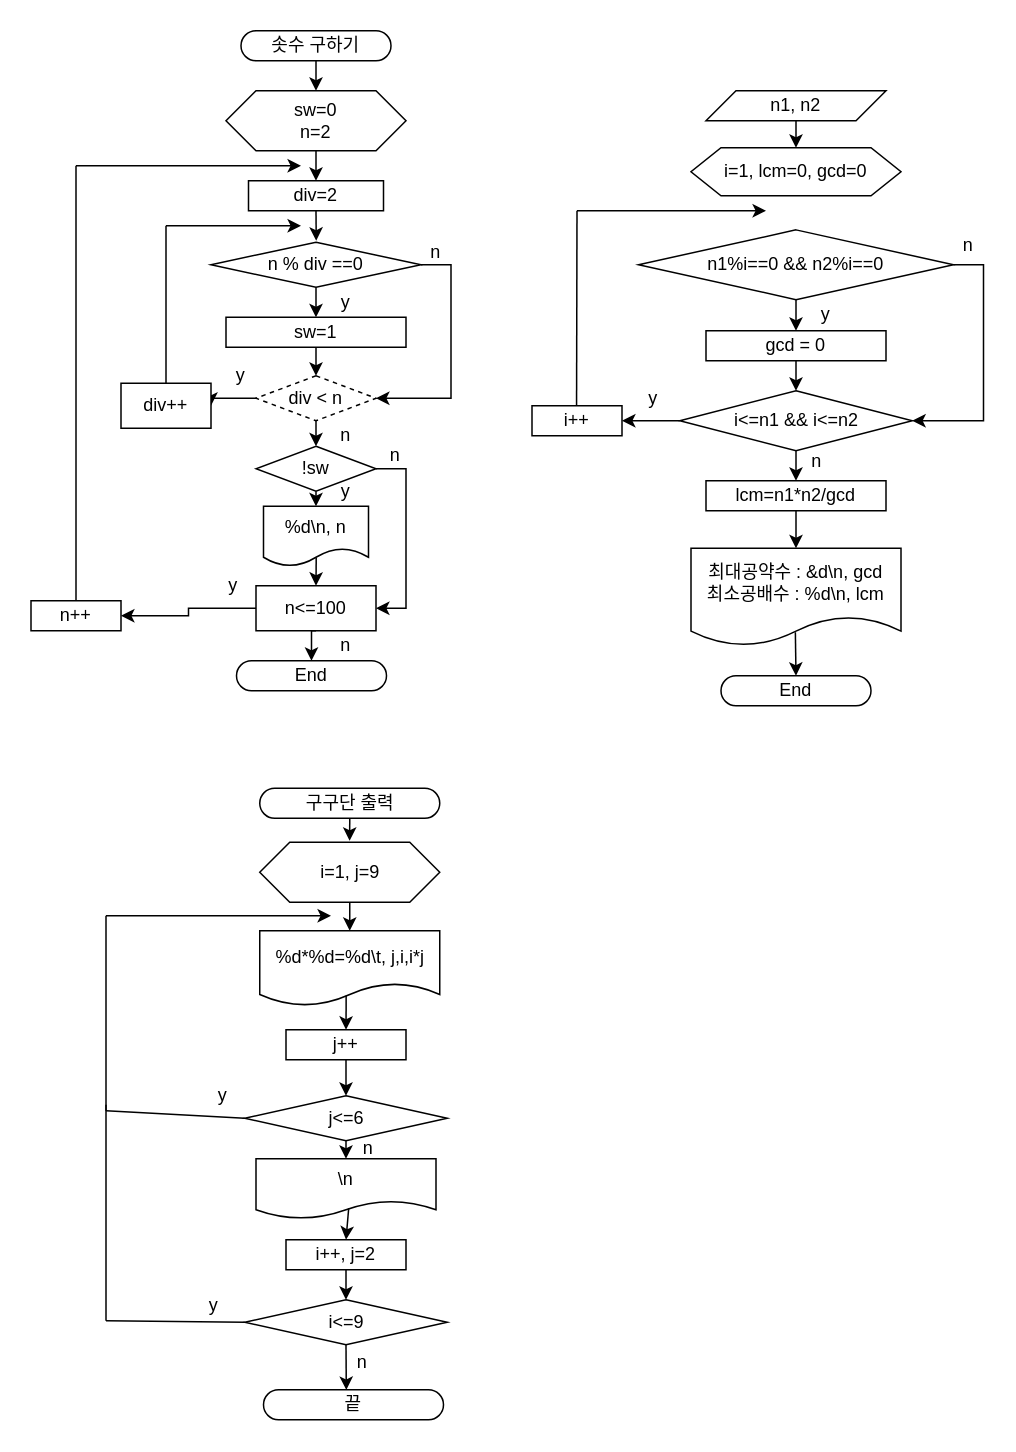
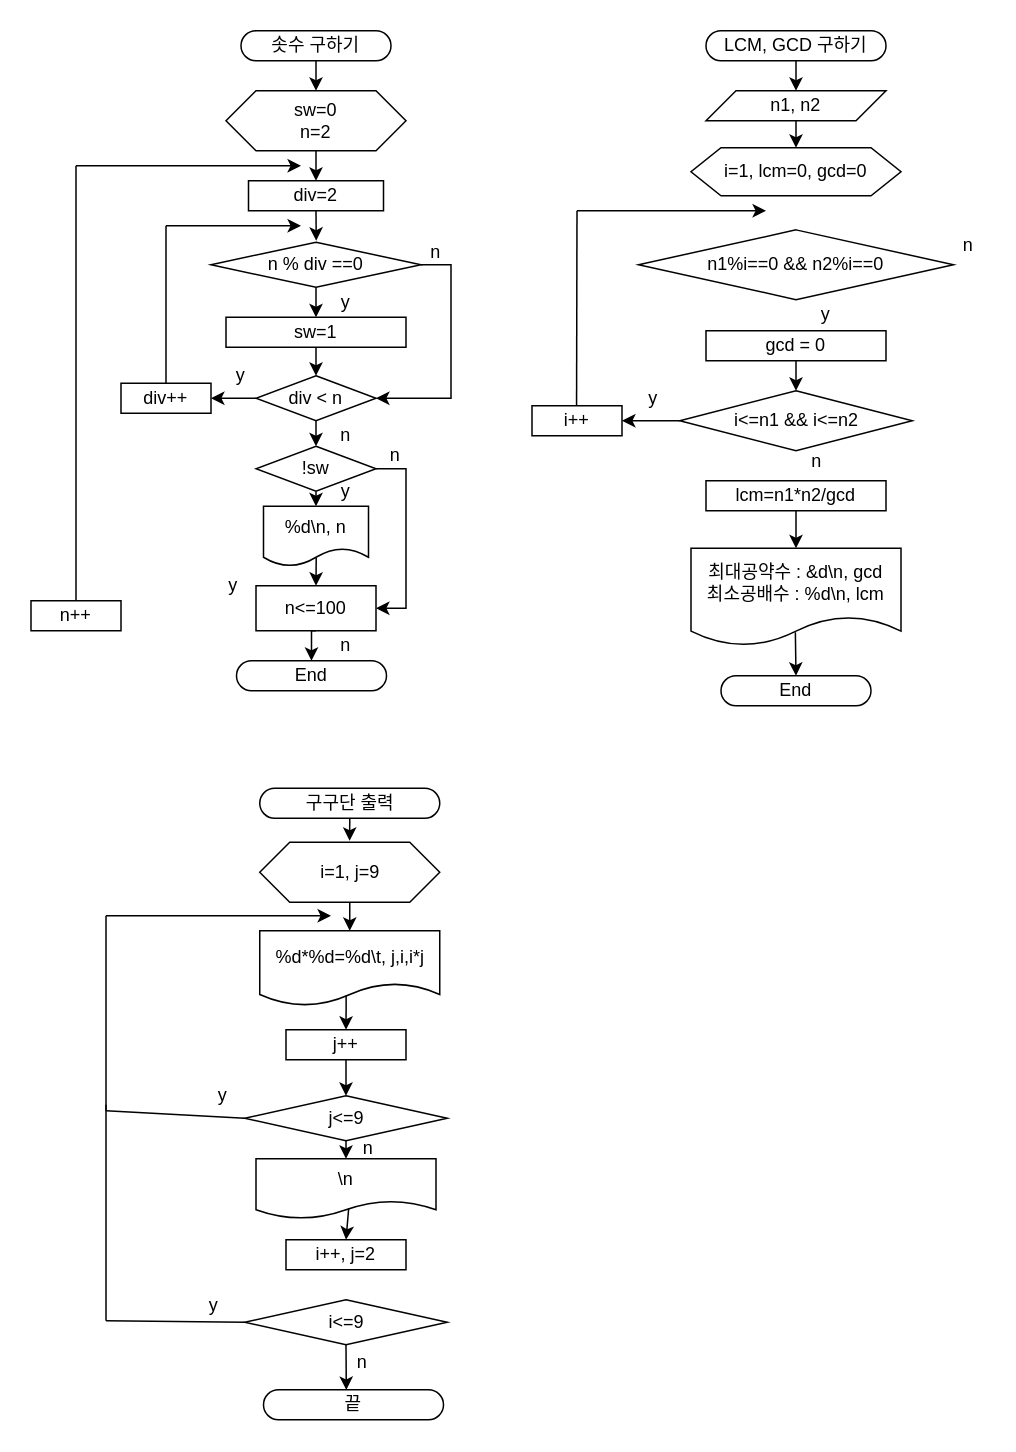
node "LCM, GCD 구하기": added
edge "LCM, GCD 구하기" -> "n1, n2": added
edge "n1%i==0 && n2%i==0" -> "gcd = 0": removed
edge "n1%i==0 && n2%i==0" -> "i<=n1 && i<=n2": removed
node "div < n": style dashed -> solid
node "div++": size 90x45 -> 90x30
edge "i<=n1 && i<=n2" -> "lcm=n1*n2/gcd": removed
edge "n<=100" -> "n++": removed
node "j<=6": label "j<=6" -> "j<=9"
edge "i++, j=2" -> "i<=9": removed
